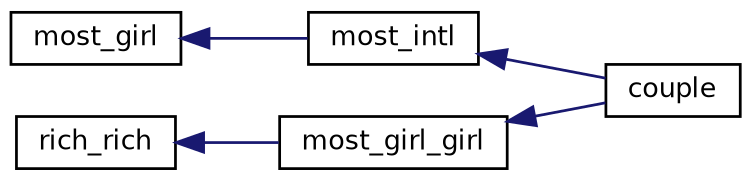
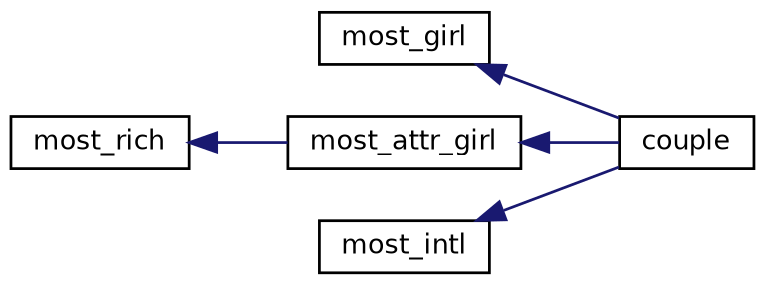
edge "most_intl" -> "most_girl": now "couple" -> "most_girl"
node "rich_rich": label "rich_rich" -> "most_rich"
node "most_girl_girl": label "most_girl_girl" -> "most_attr_girl"
